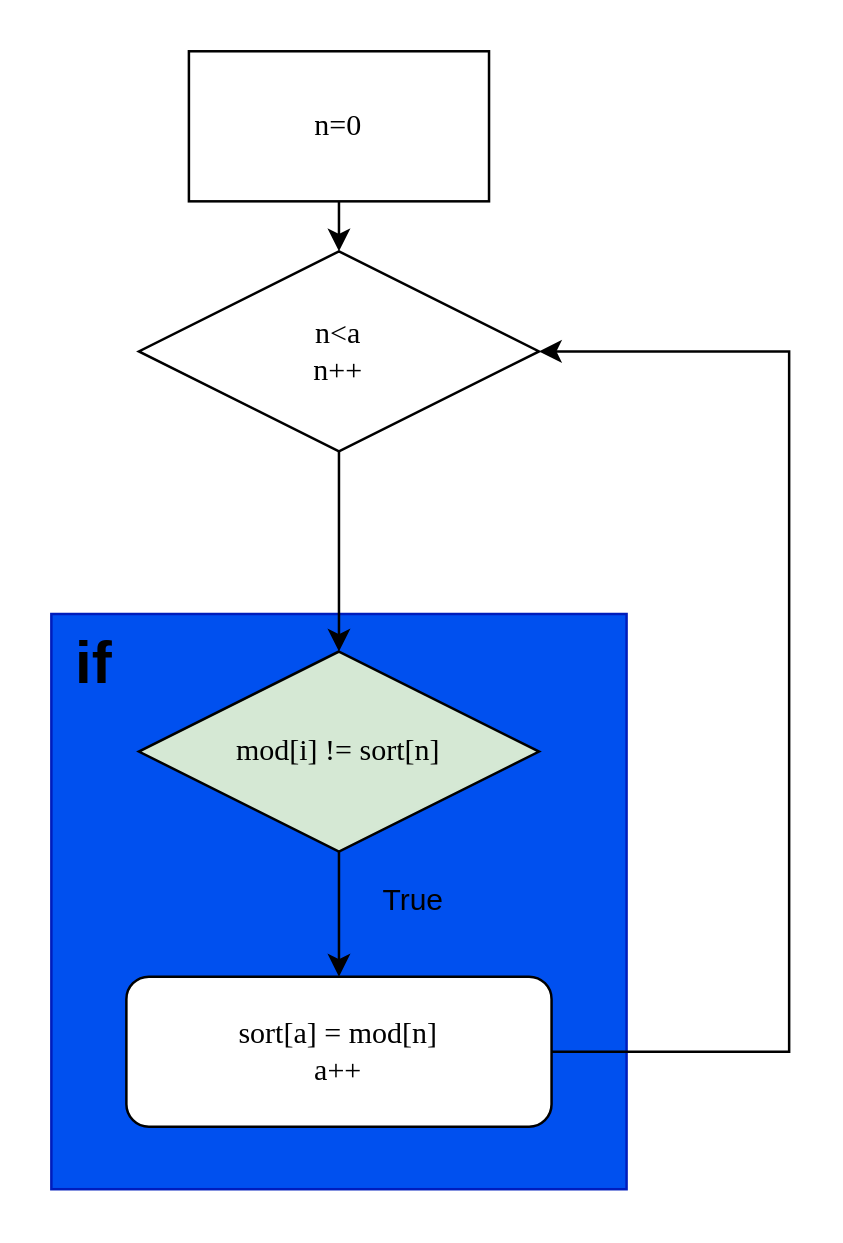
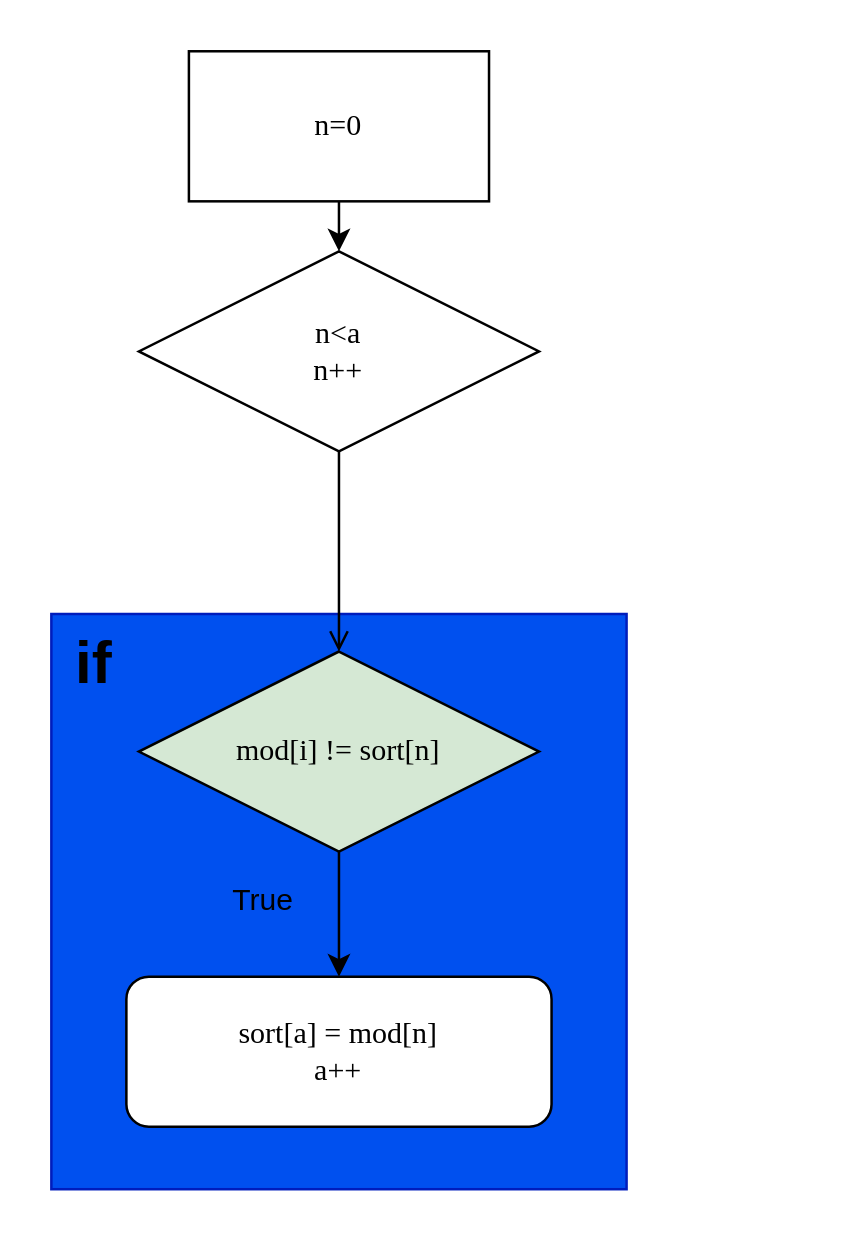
edge "n<a n++" -> "mod[i] != sort[n]": arrowhead classic -> open
edge "sort[a] = mod[n] a++" -> "n<a n++": removed
node "True": moved (414, 901) -> (264, 901)
